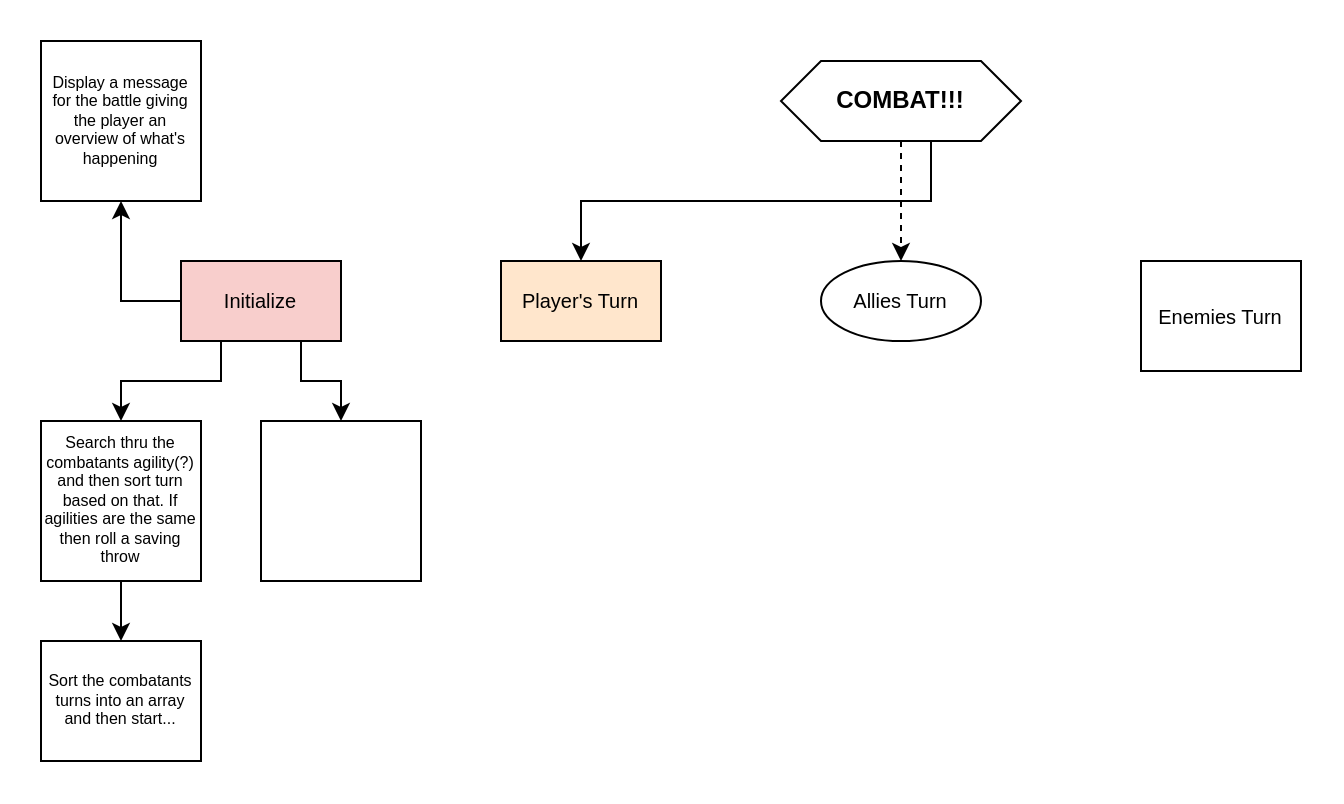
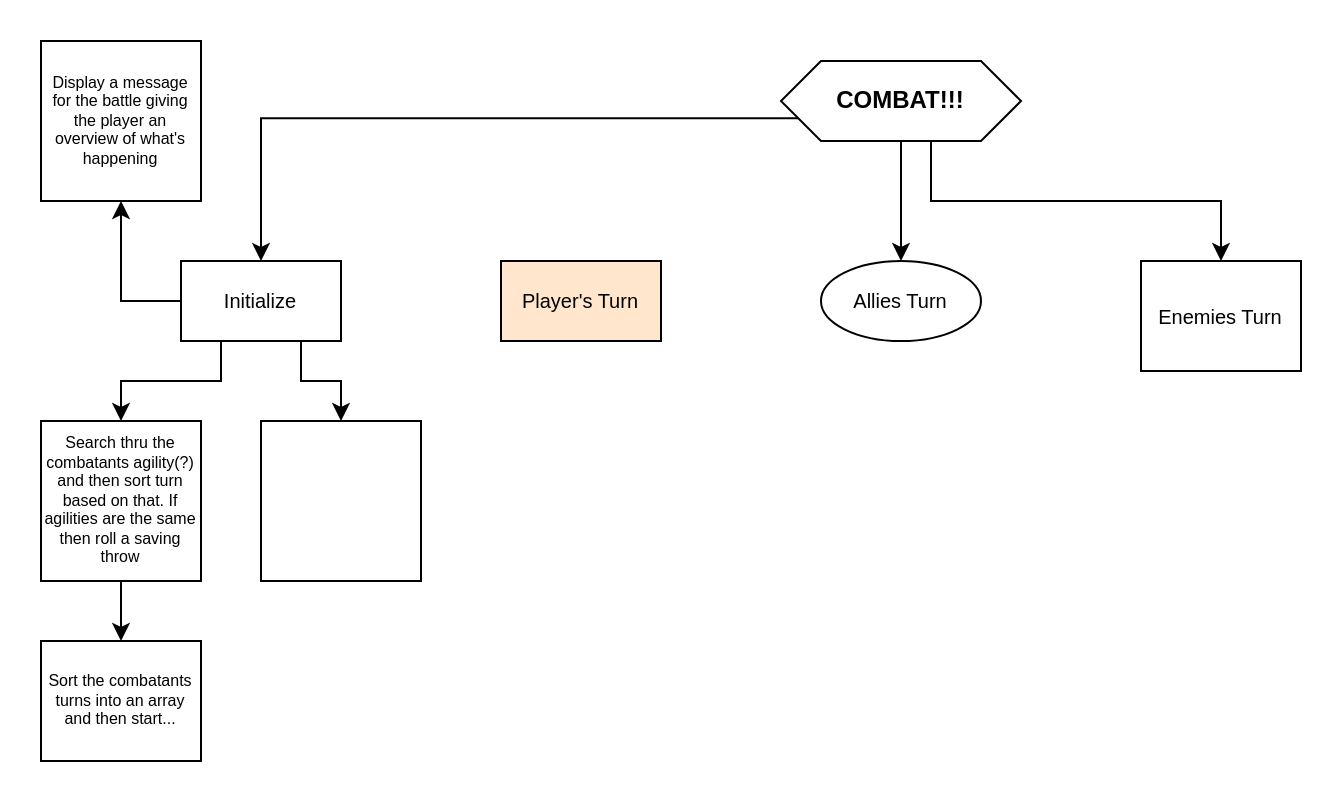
edge "COMBAT!!!" -> "Initialize": added
edge "COMBAT!!!" -> "Allies Turn": style dashed -> solid
edge "COMBAT!!!" -> "Player's Turn": now "COMBAT!!!" -> "Enemies Turn"
node "Initialize": fillcolor #f8cecc -> #ffffff
